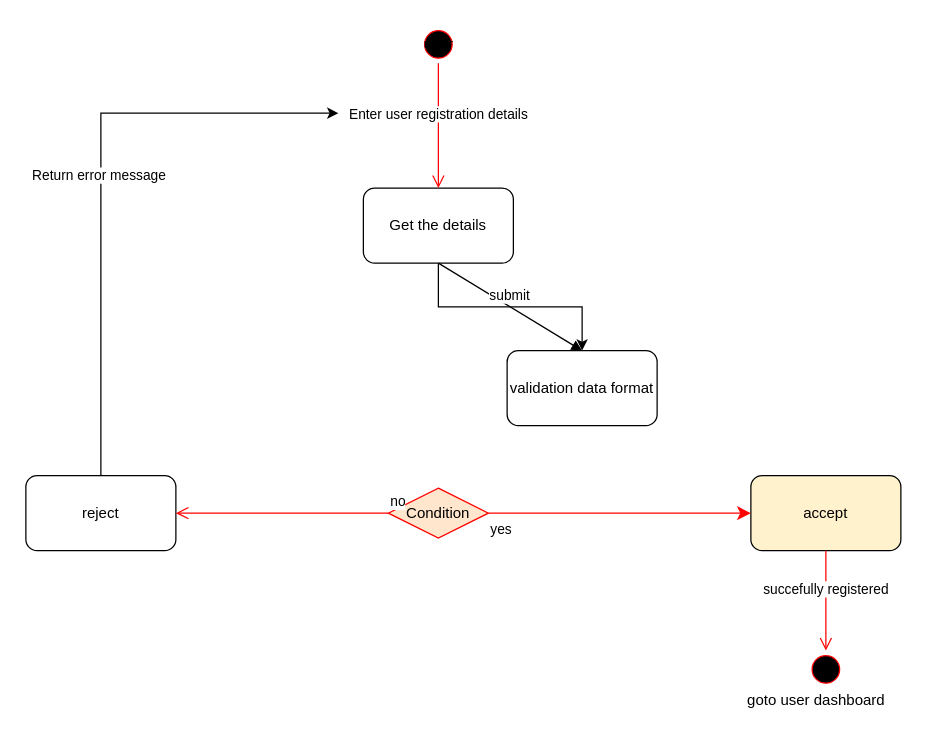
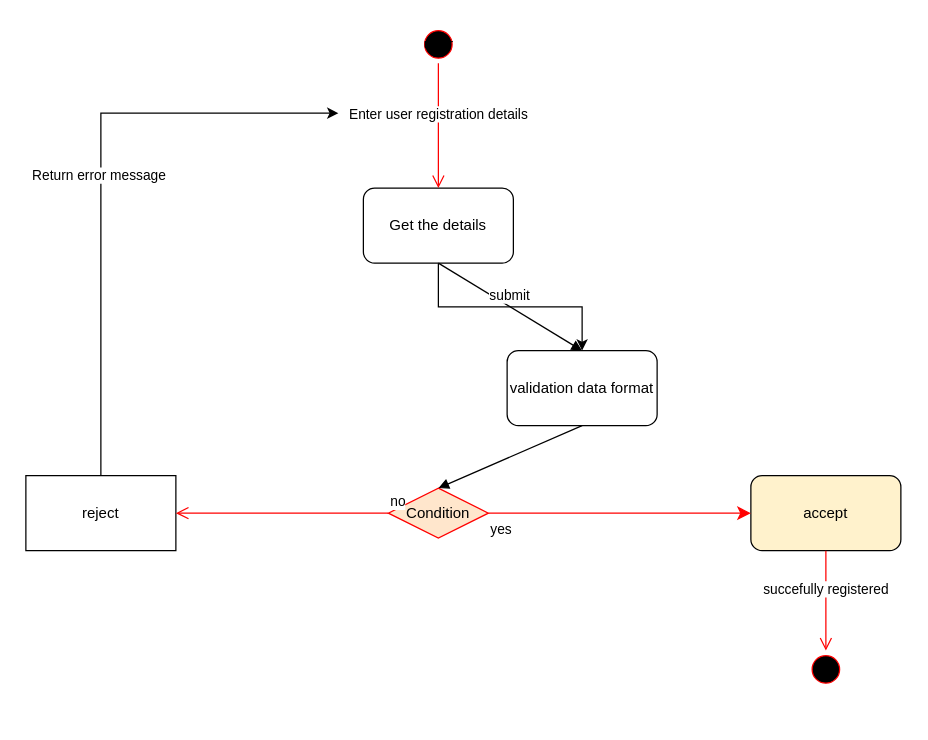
edge "validation data format" -> "Condition": added
node "reject": shape rounded rectangle -> rectangle
node "goto user dashboard": removed
